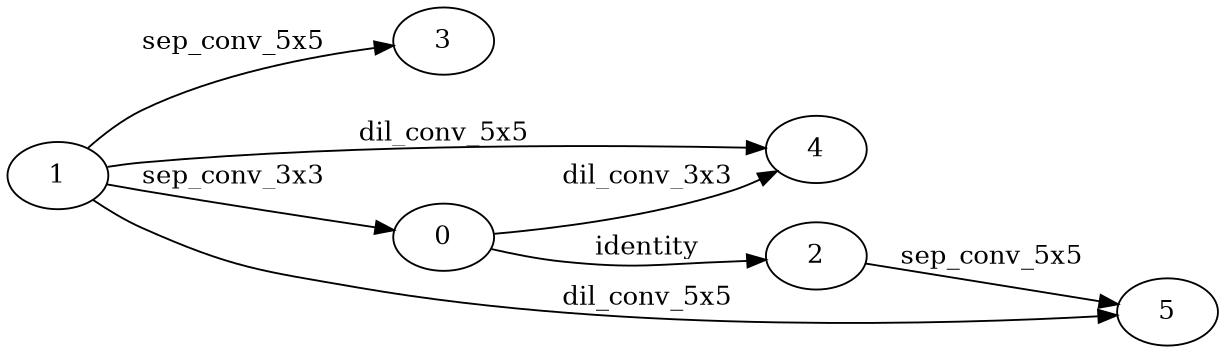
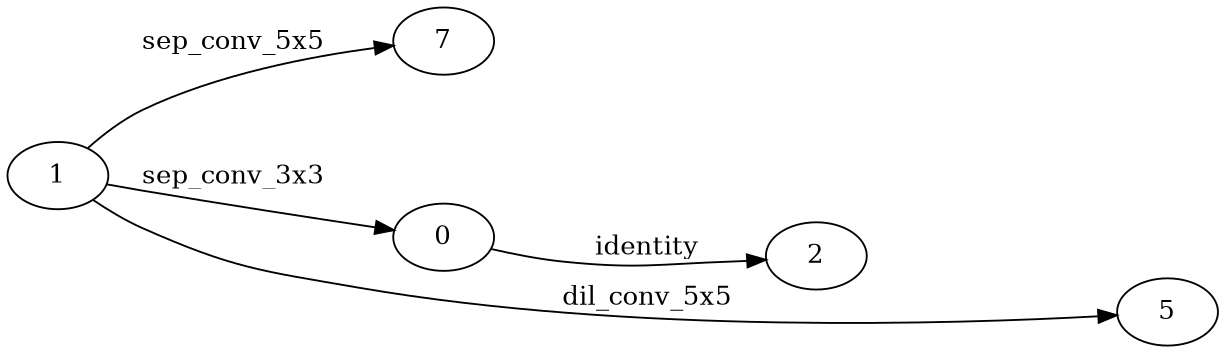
node "3": label "3" -> "7"
node "4": removed
edge "2" -> "5": removed, label "sep_conv_5x5"
